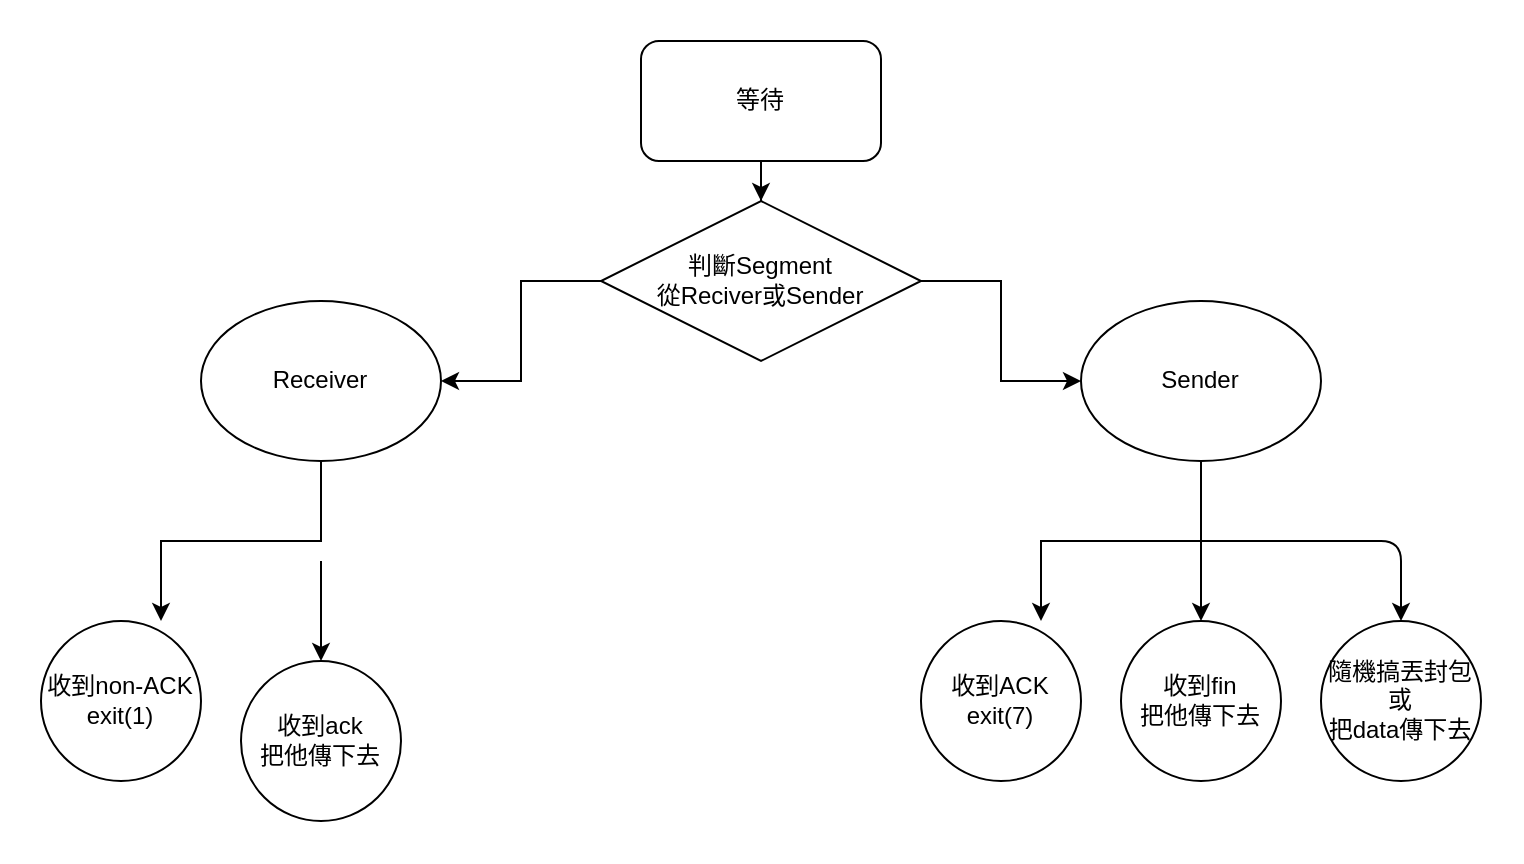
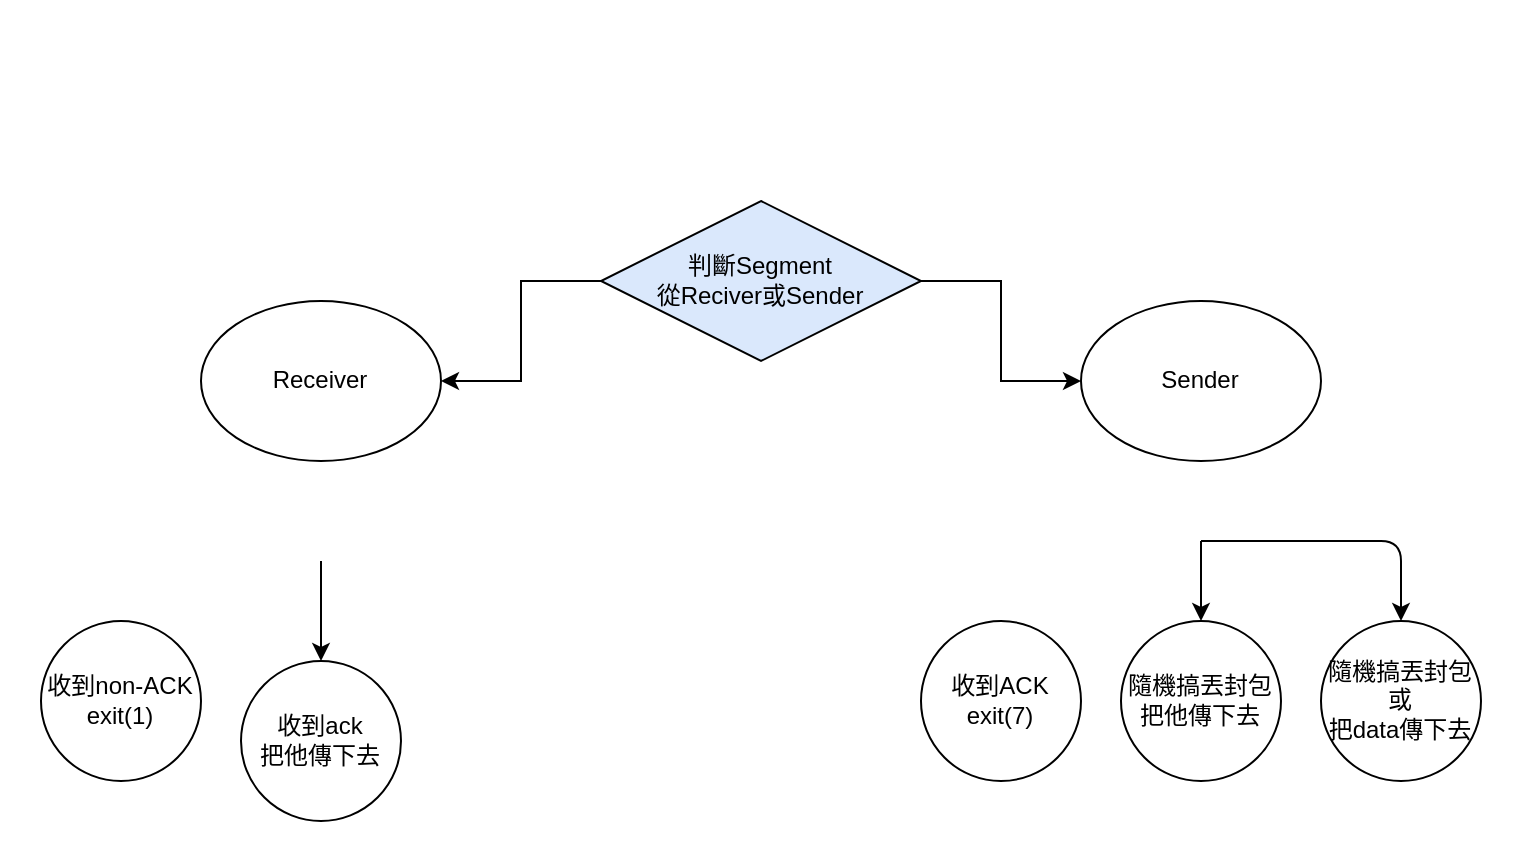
node "等待": removed
edge "等待" -> "判斷Segment 從Reciver或Sender": removed
node "判斷Segment 從Reciver或Sender": fillcolor #ffffff -> #dae8fc
edge "Receiver" -> "收到non-ACK exit(1)": removed
edge "Sender" -> "收到ACK exit(7)": removed
node "收到fin 把他傳下去": label "收到fin 把他傳下去" -> "隨機搞丟封包 把他傳下去"
